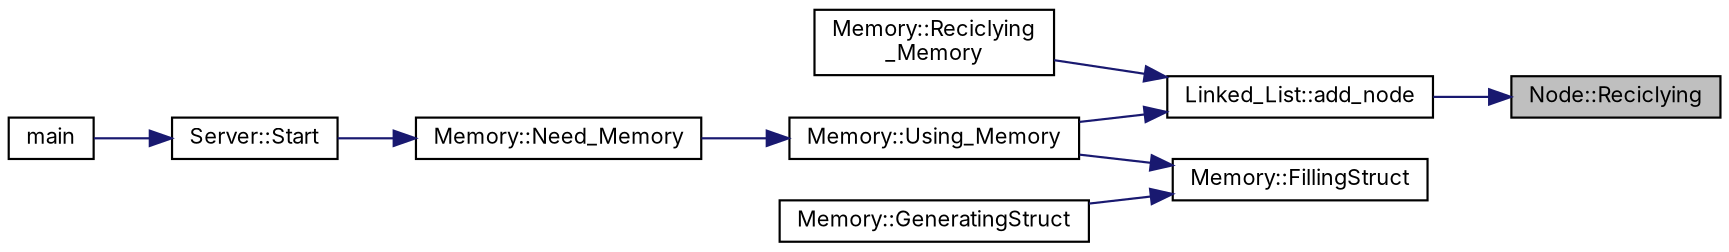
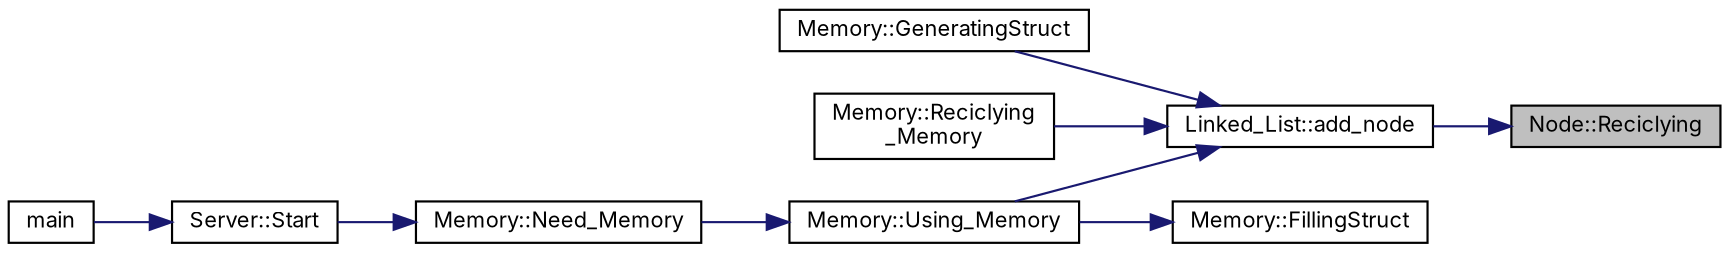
edge "Memory::GeneratingStruct" -> "Memory::FillingStruct": now "Memory::GeneratingStruct" -> "Linked_List::add_node"
